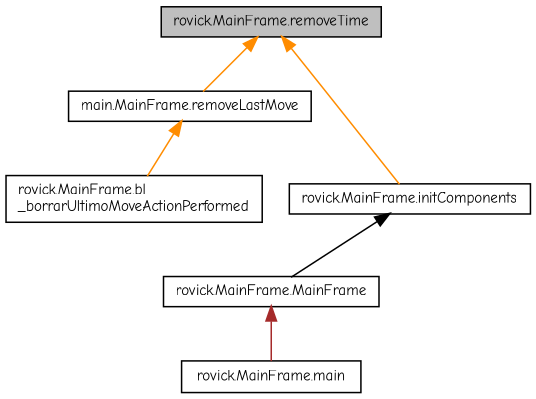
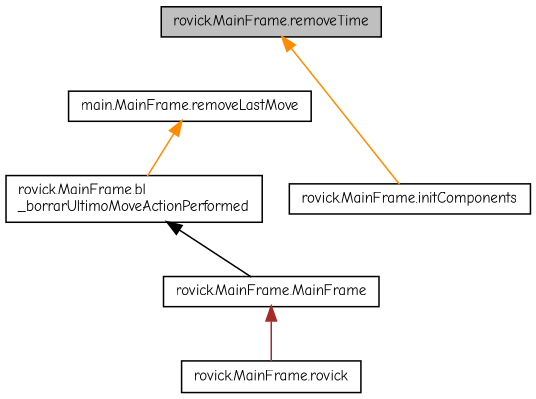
edge "main.MainFrame.removeLastMove" -> "rovick.MainFrame.removeTime": removed
edge "rovick.MainFrame.MainFrame" -> "rovick.MainFrame.initComponents": now "rovick.MainFrame.MainFrame" -> "rovick.MainFrame.bl _borrarUltimoMoveActionPerformed"
node "rovick.MainFrame.main": label "rovick.MainFrame.main" -> "rovick.MainFrame.rovick"
